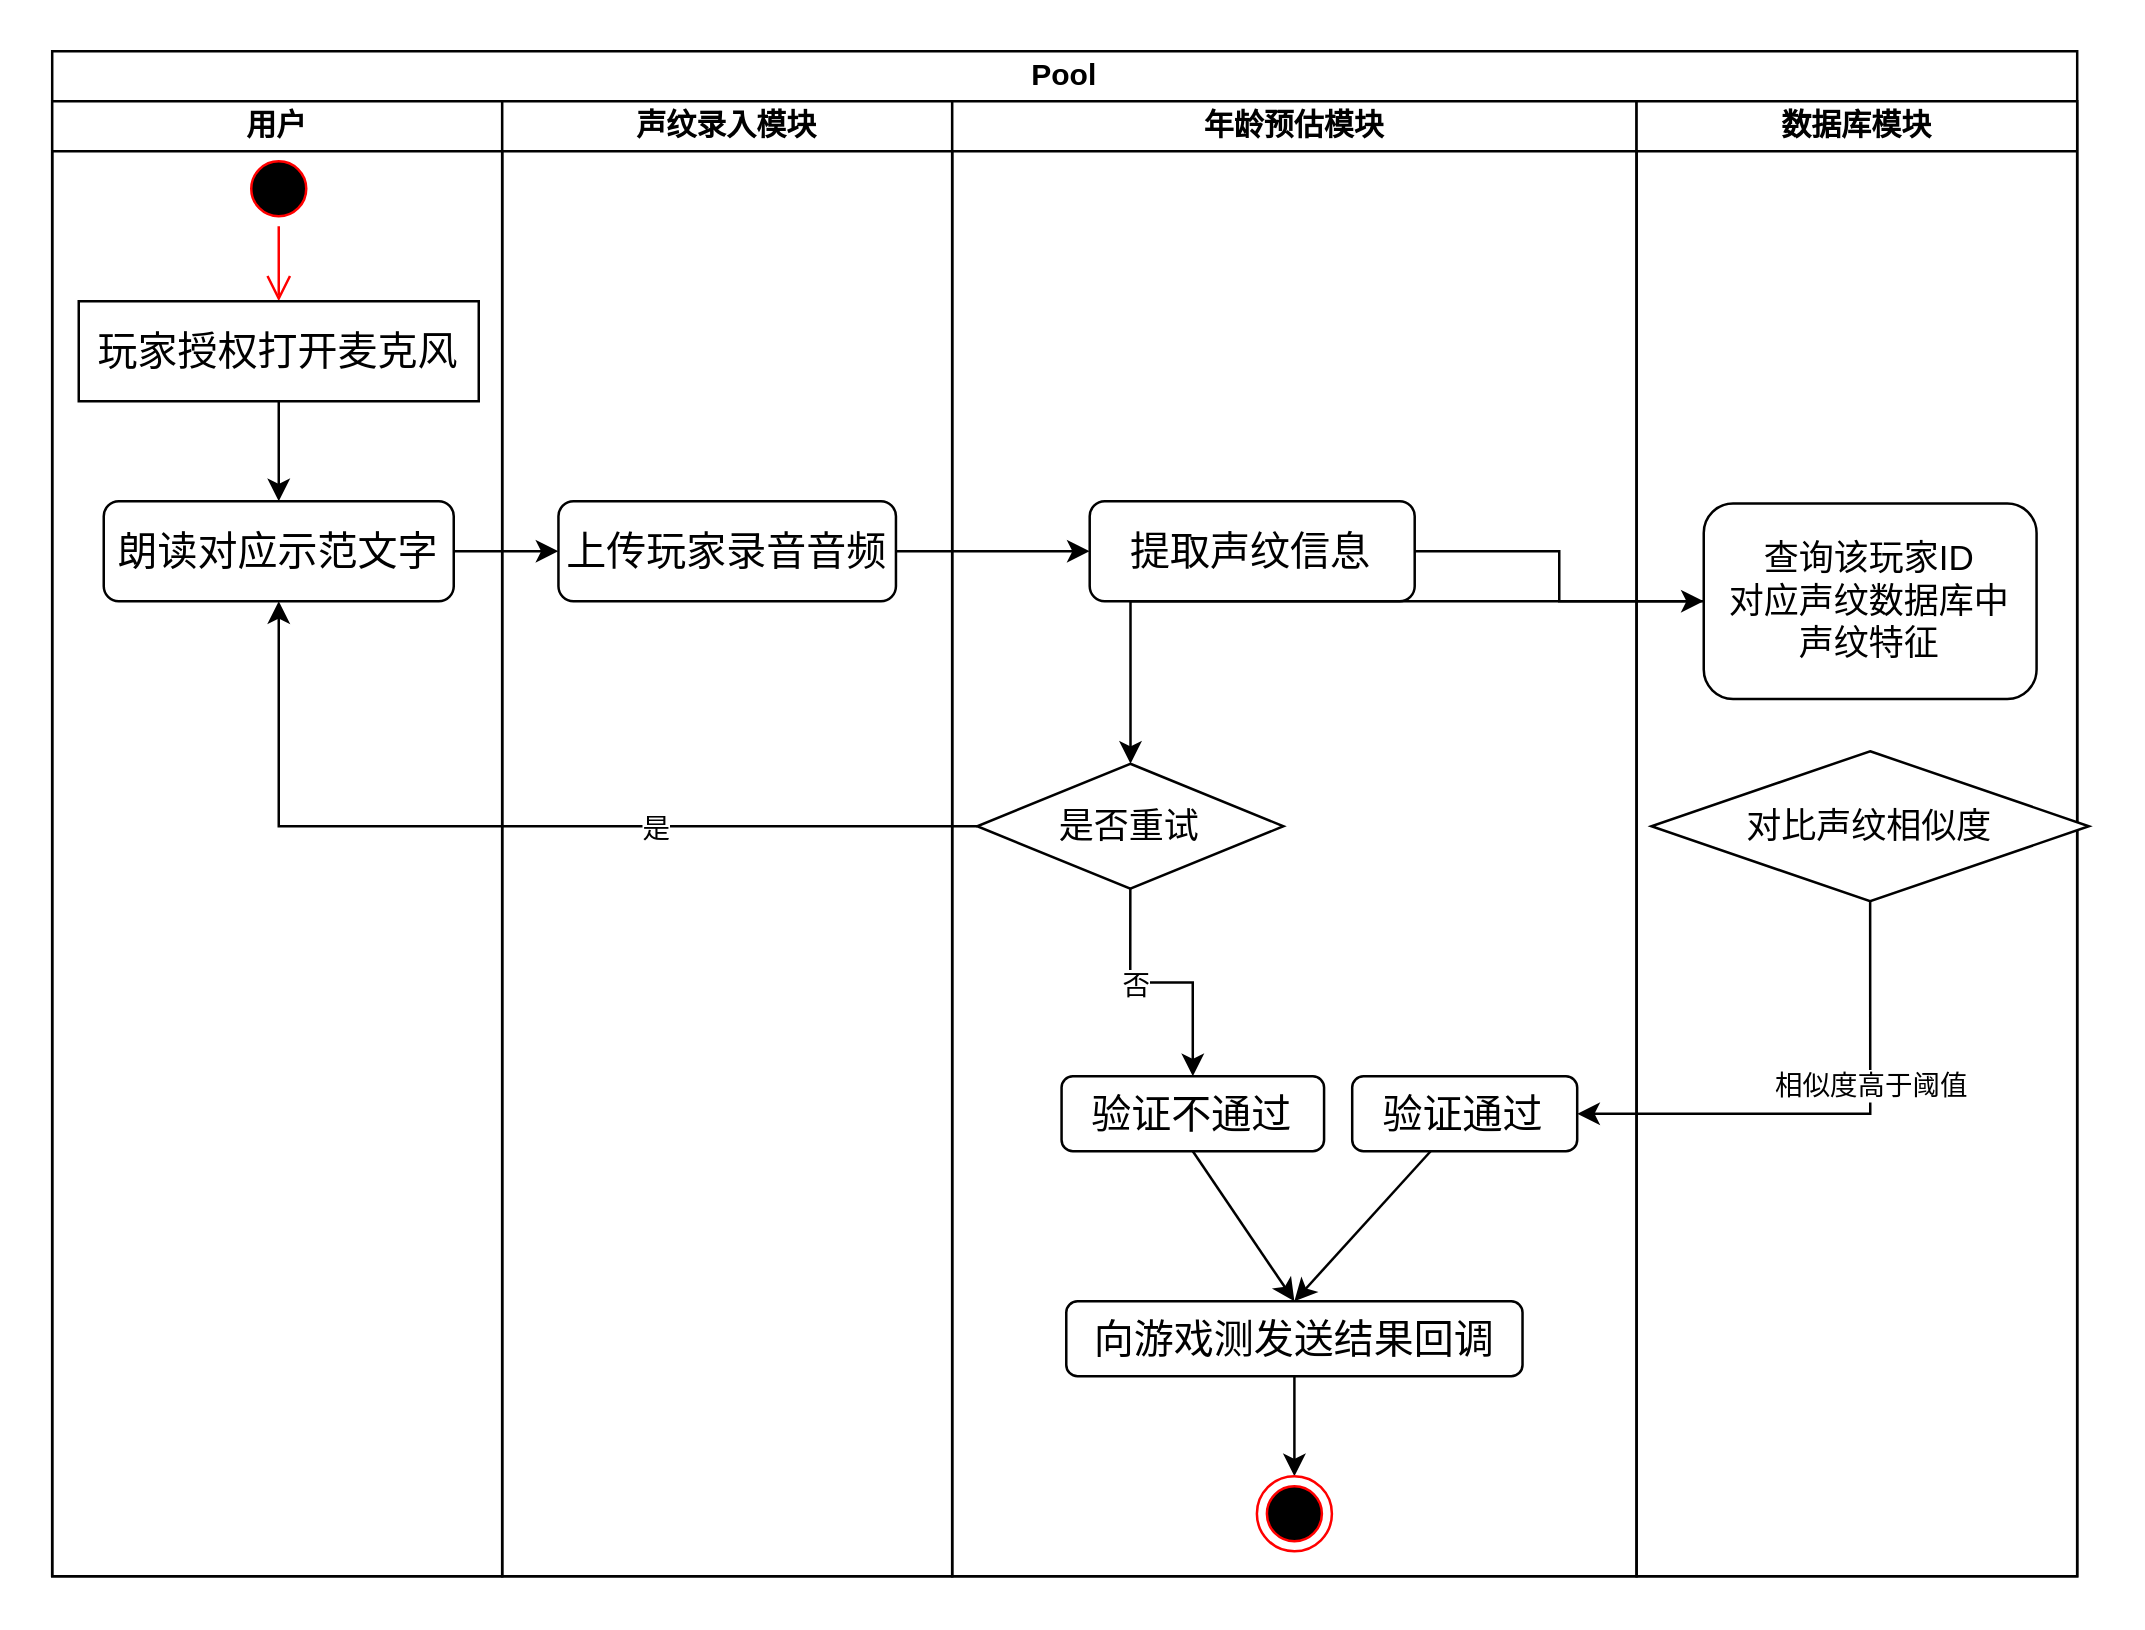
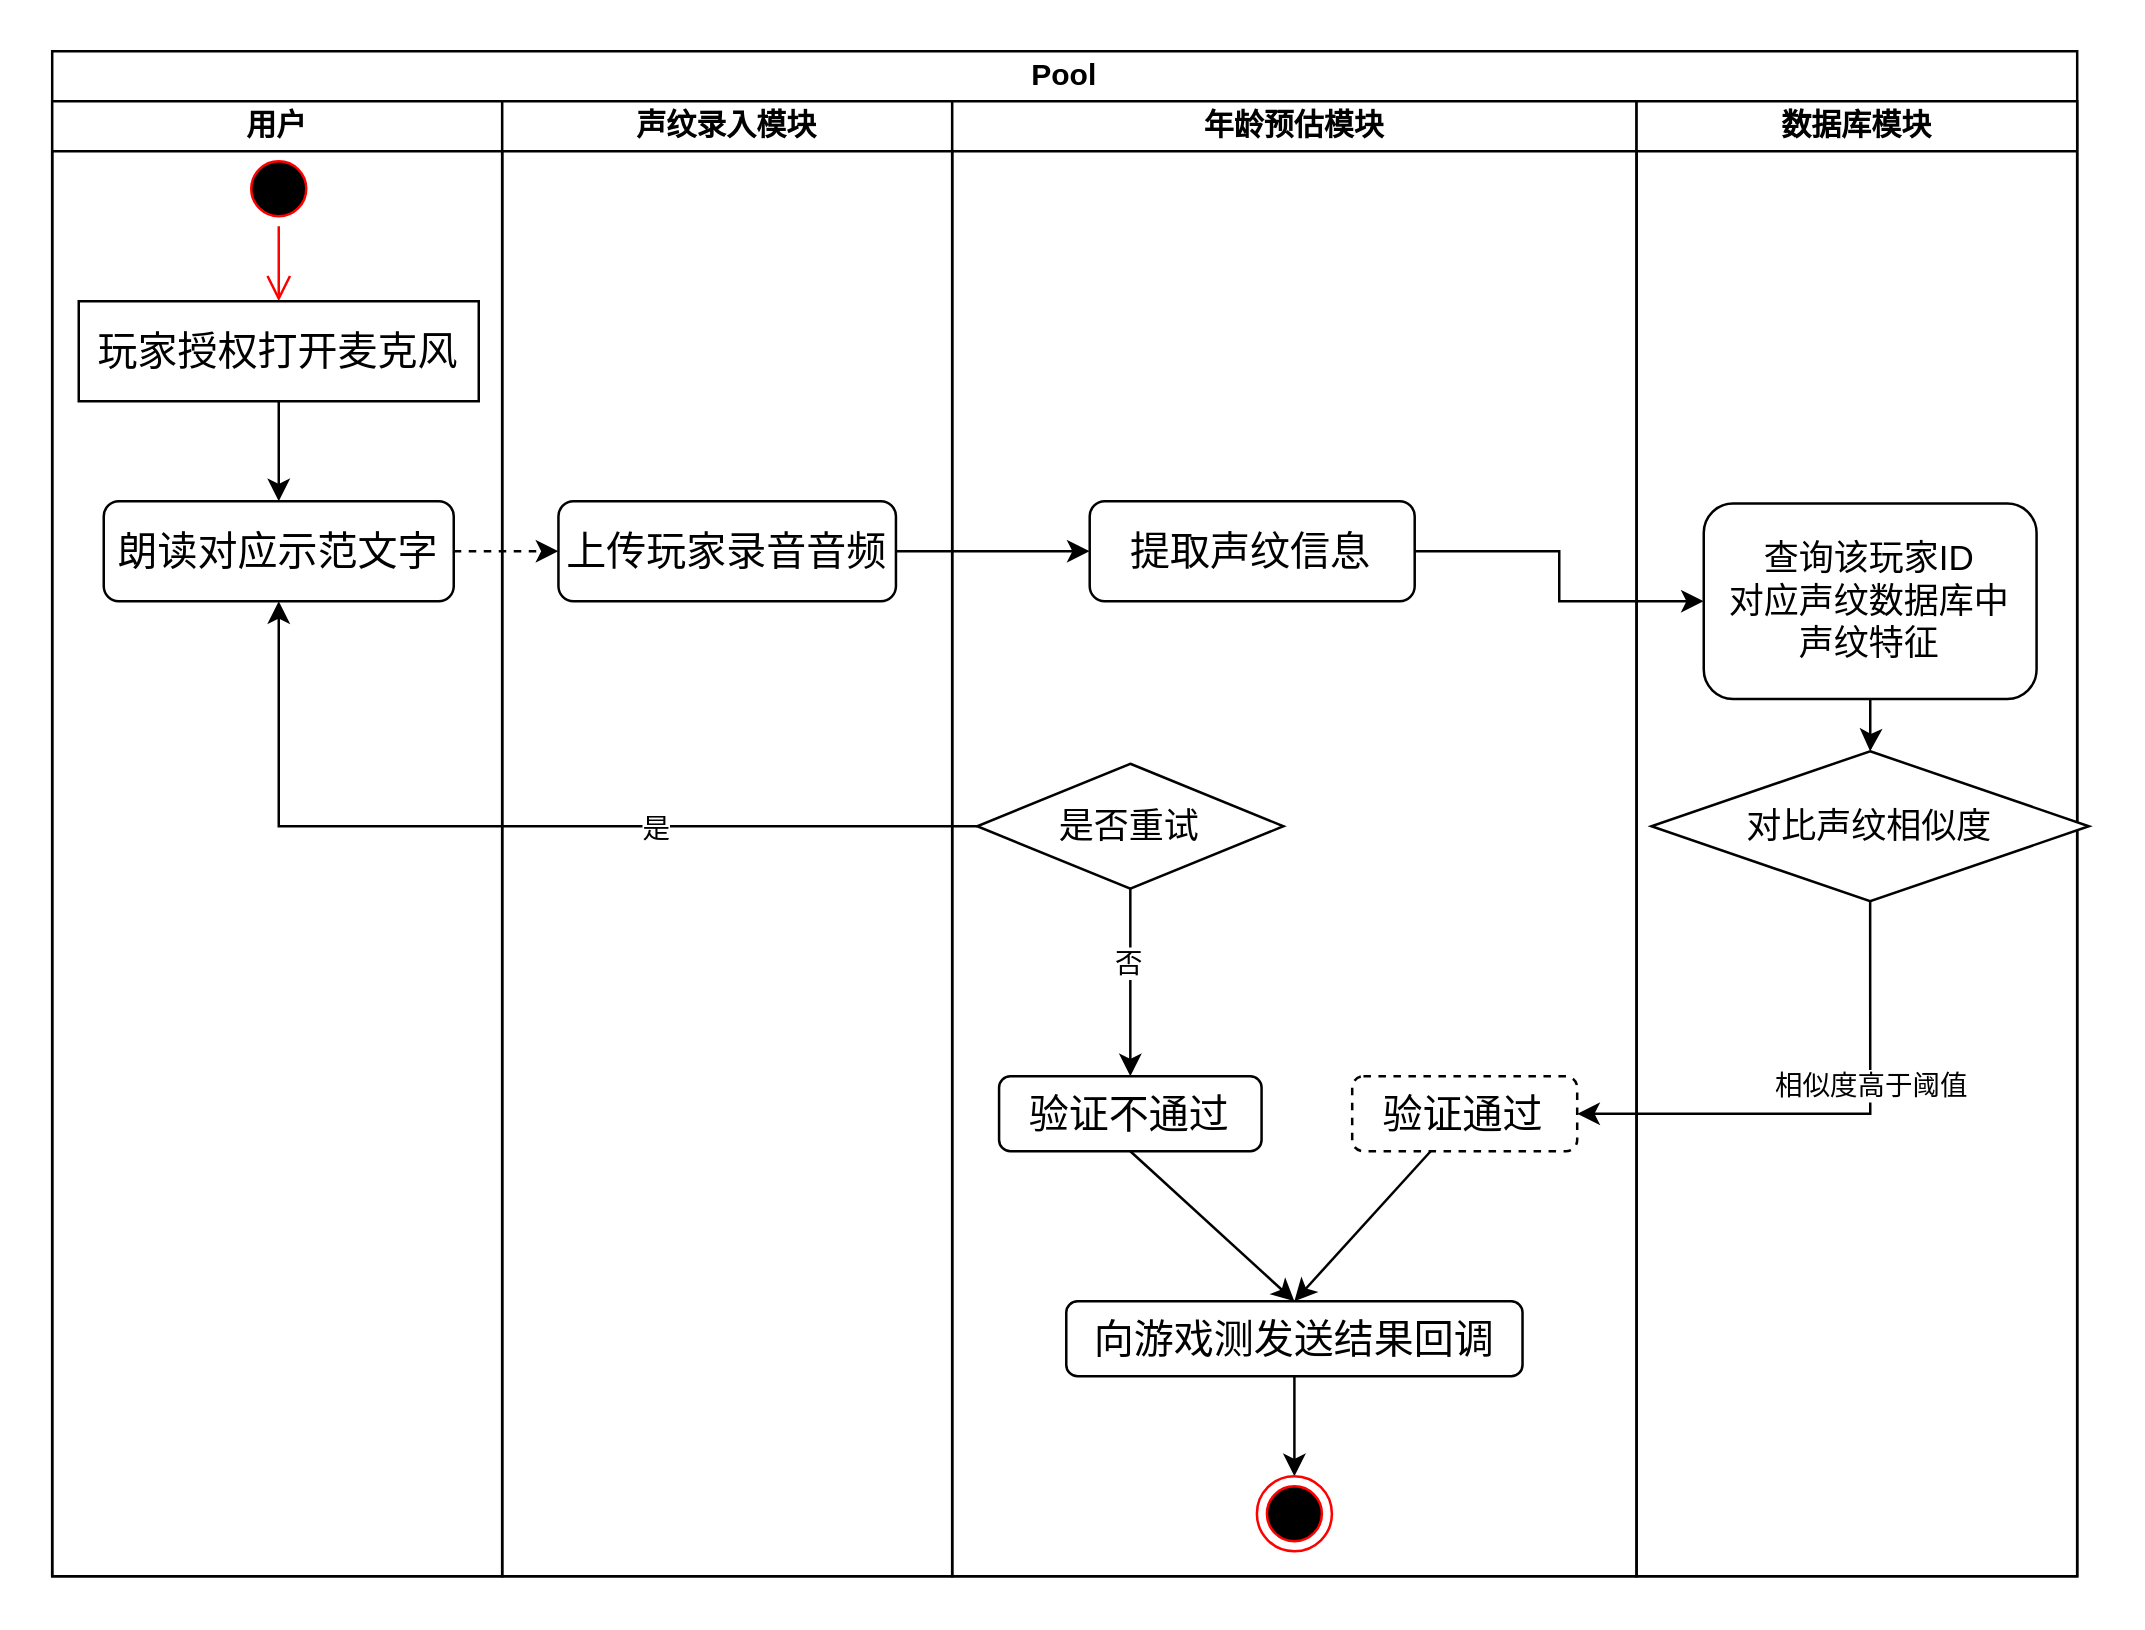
edge "朗读对应示范文字" -> "上传玩家录音音频": style solid -> dashed
edge "查询该玩家ID 对应声纹数据库中 声纹特征" -> "是否重试": now "查询该玩家ID 对应声纹数据库中 声纹特征" -> "对比声纹相似度"
node "验证不通过": moved (1193, 1114) -> (1130, 1114)
node "验证通过": style solid -> dashed
